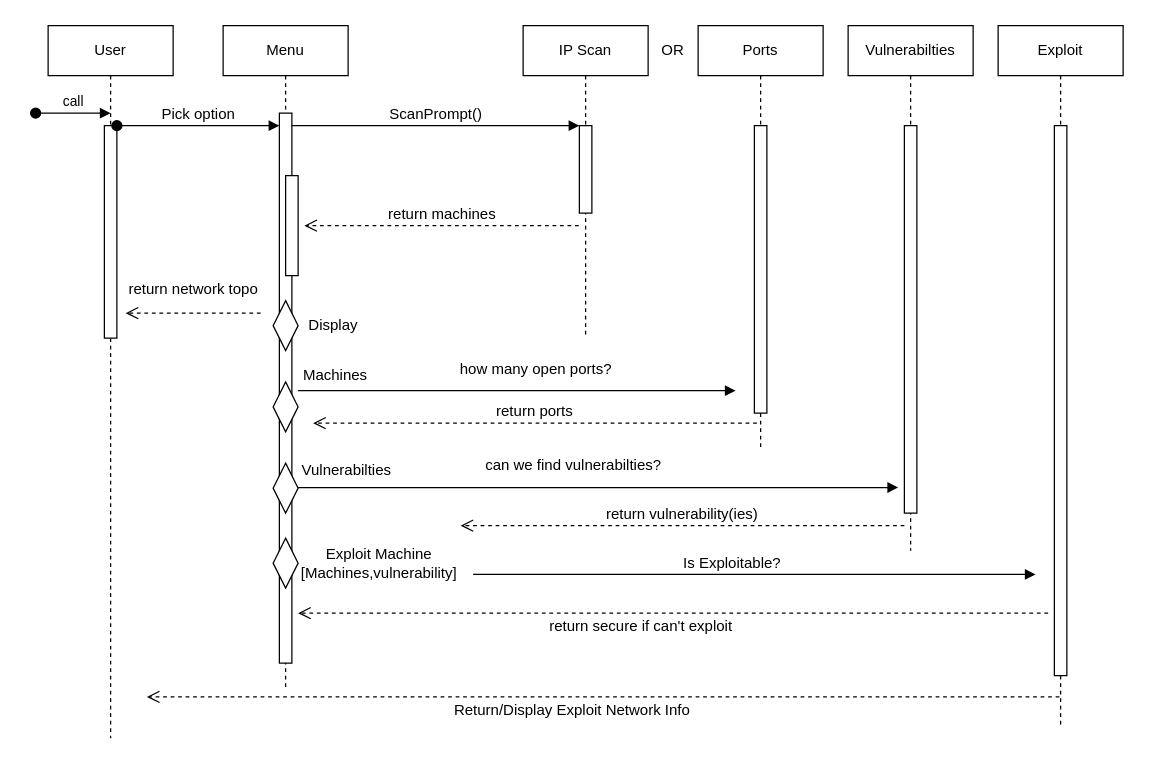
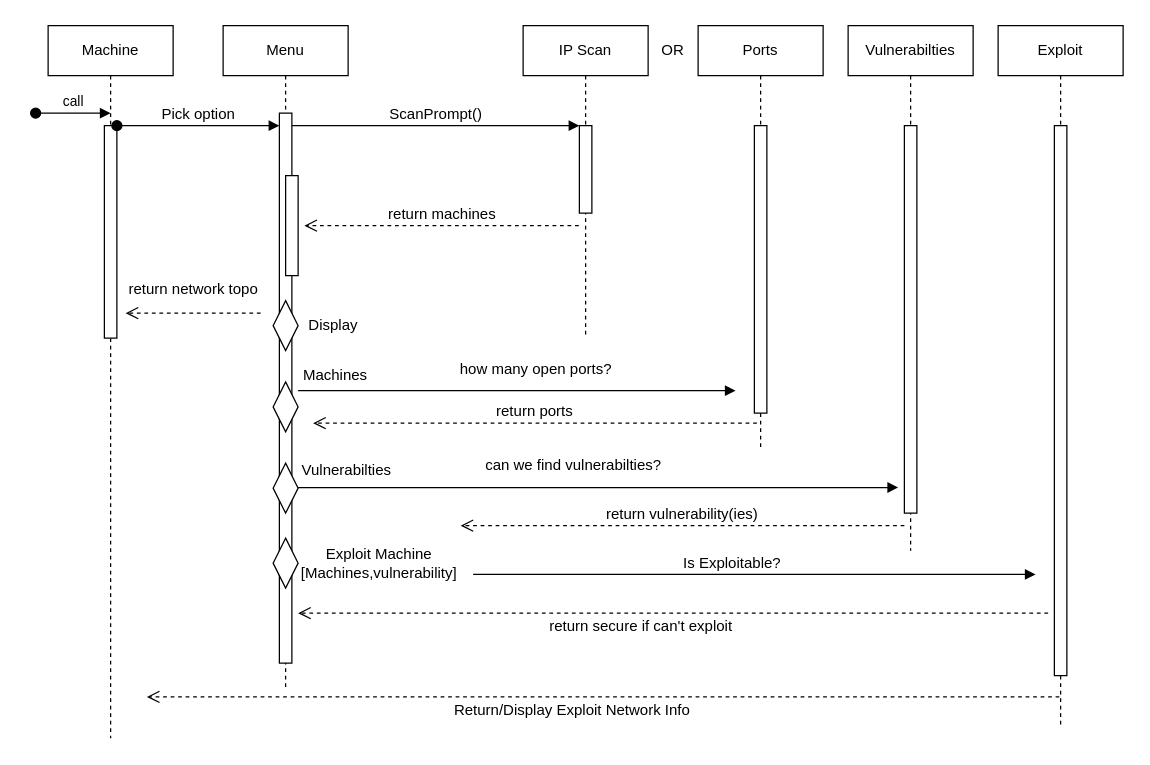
node "User": label "User" -> "Machine"
